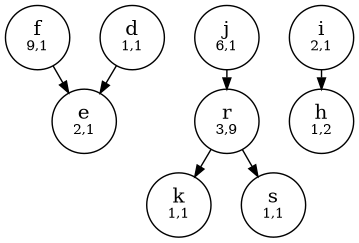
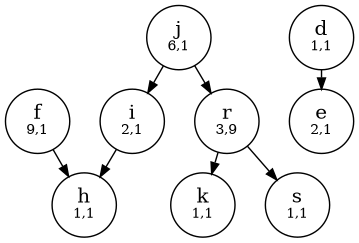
edge "f" -> "e": now "f" -> "h"
edge "j" -> "i": added
node "h": text "1,2" -> "1,1"
